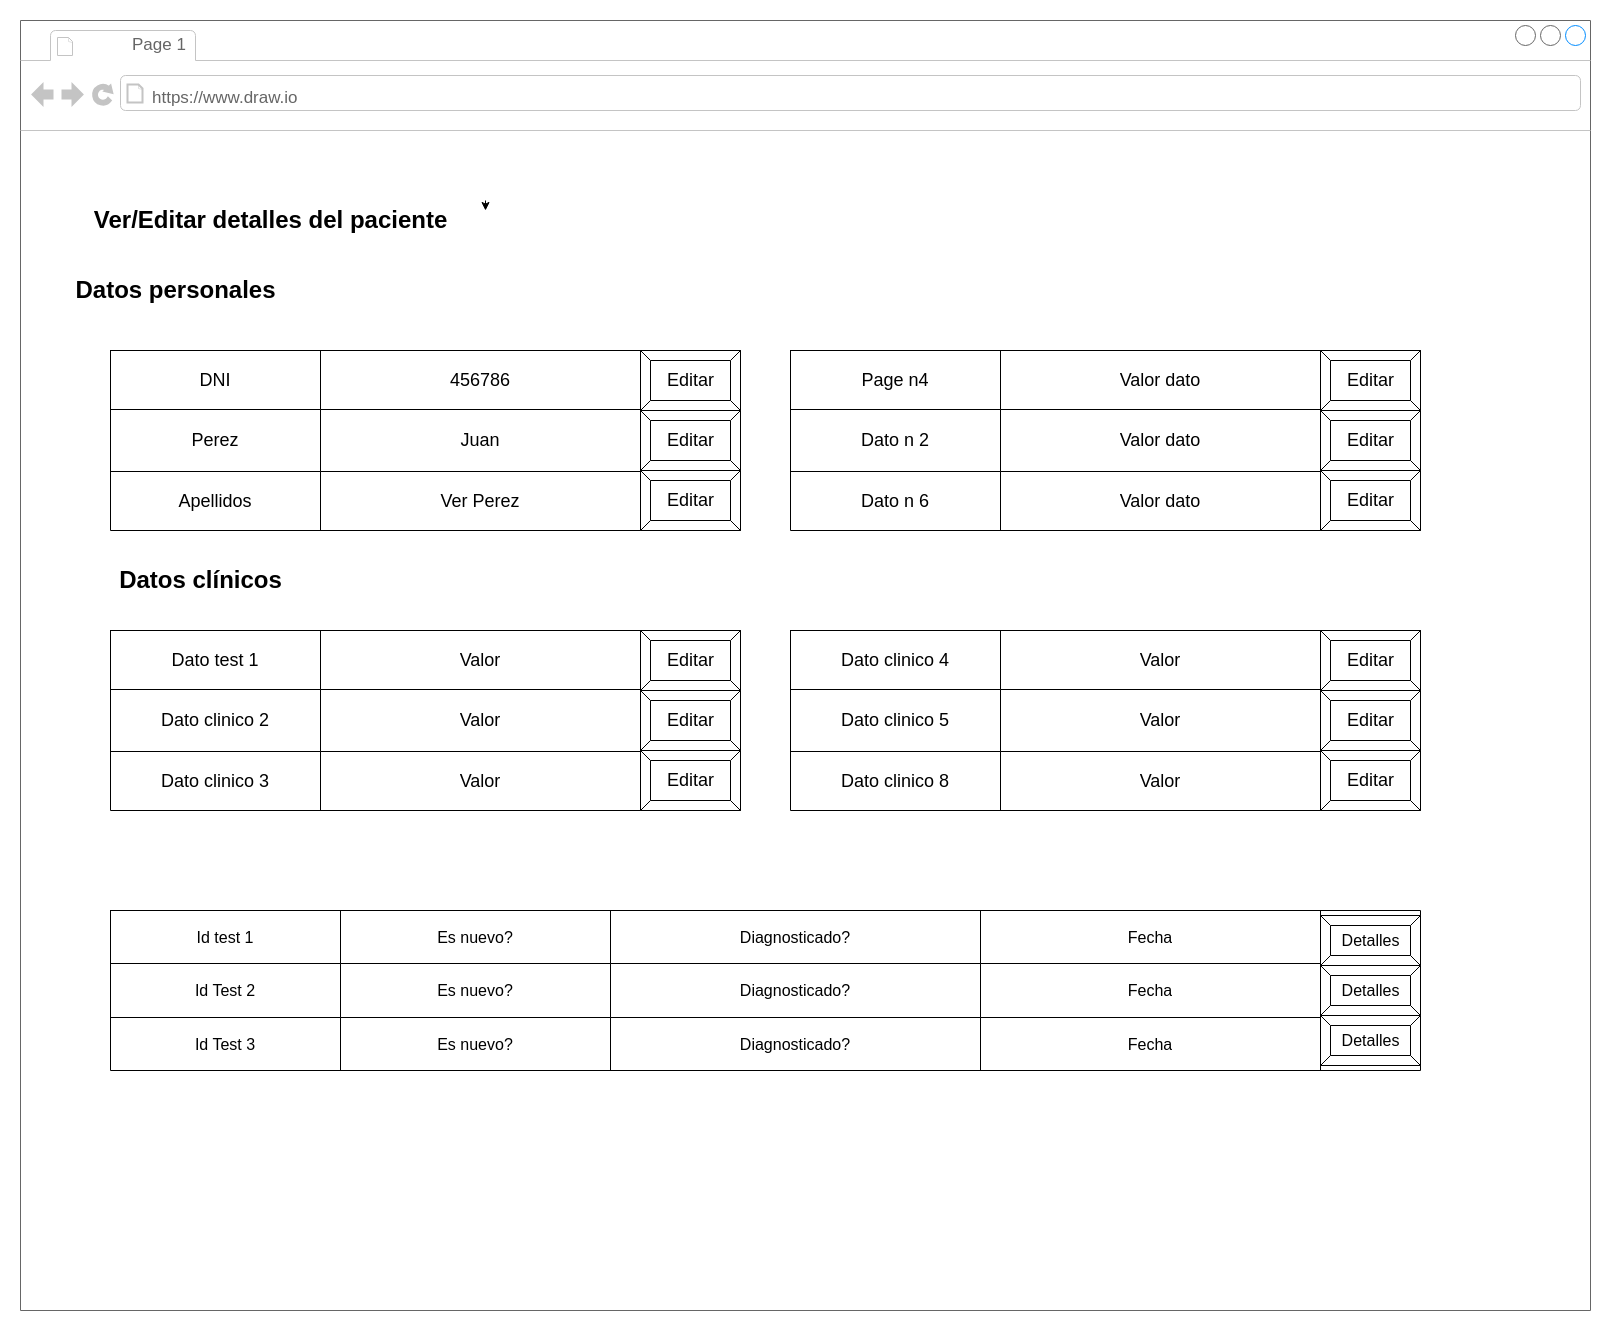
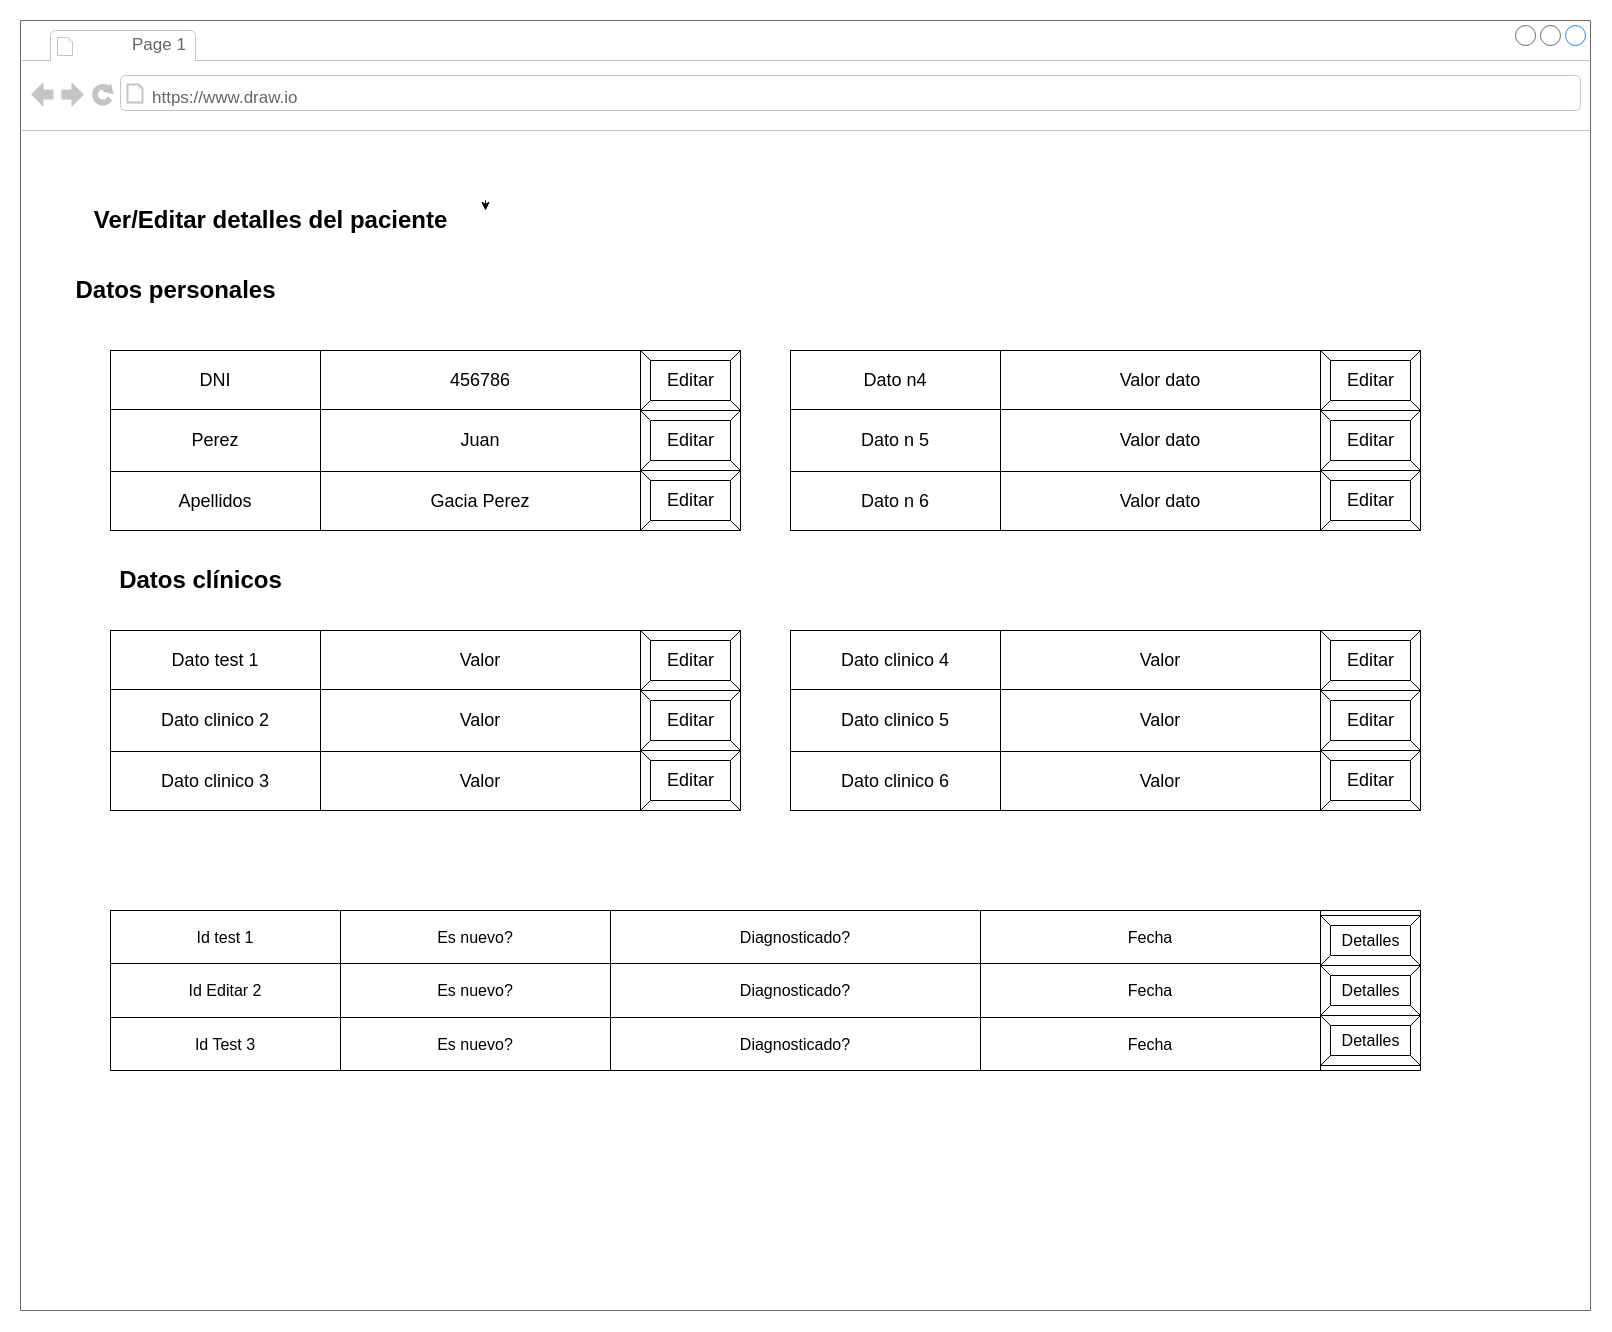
node "Page n4": label "Page n4" -> "Dato n4"
node "Dato n 2": label "Dato n 2" -> "Dato n 5"
node "Ver Perez": label "Ver Perez" -> "Gacia Perez"
node "Dato clinico 8": label "Dato clinico 8" -> "Dato clinico 6"
node "Id Test 2": label "Id Test 2" -> "Id Editar 2"
